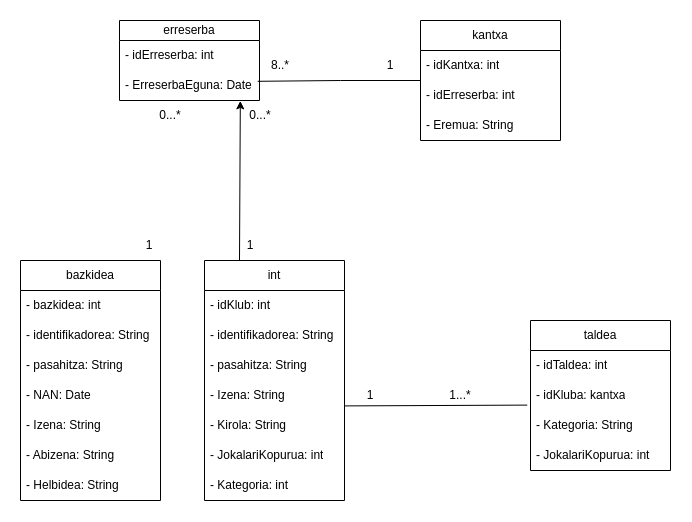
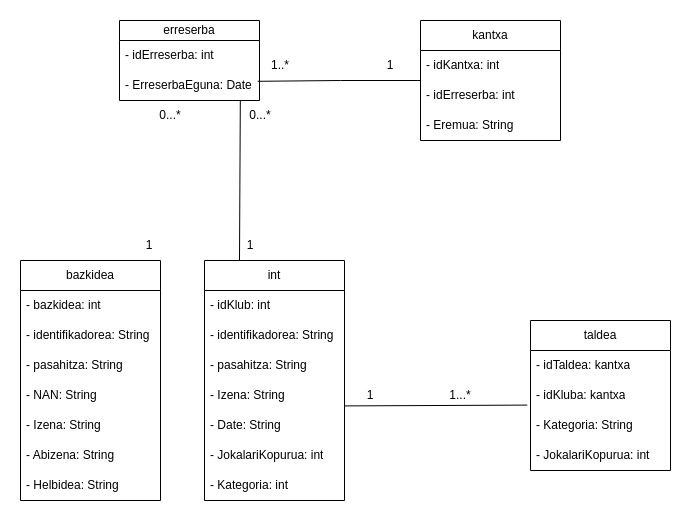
node "8..*": label "8..*" -> "1..*"
edge "int" -> "- ErreserbaEguna: Date": arrowhead classic -> none
node "- idTaldea: int": label "- idTaldea: int" -> "- idTaldea: kantxa"
node "- NAN: Date": label "- NAN: Date" -> "- NAN: String"
node "- Kirola: String": label "- Kirola: String" -> "- Date: String"
